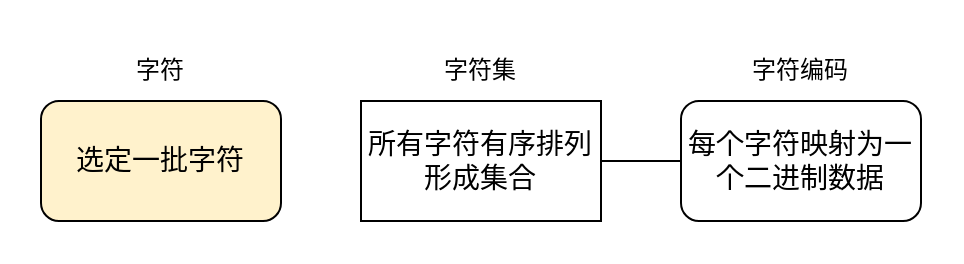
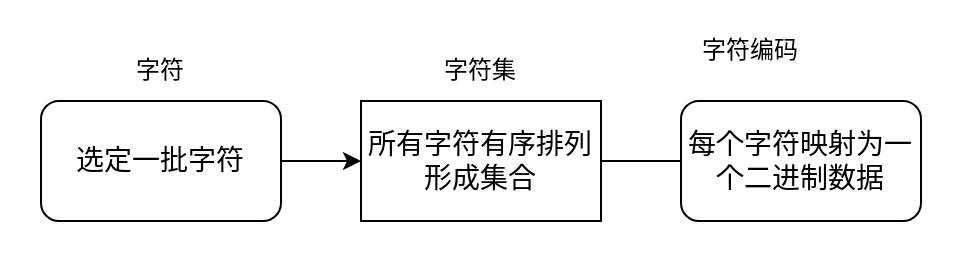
node "字符编码": moved (801, 71) -> (751, 51)
node "选定一批字符": fillcolor #fff2cc -> #ffffff
edge "选定一批字符" -> "所有字符有序排列形成集合": added
